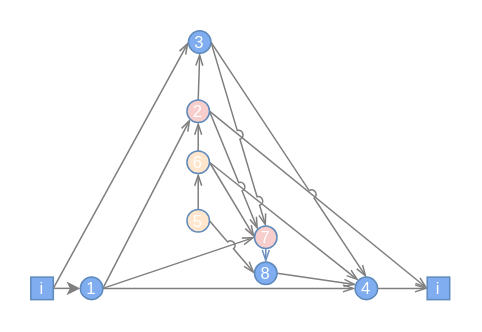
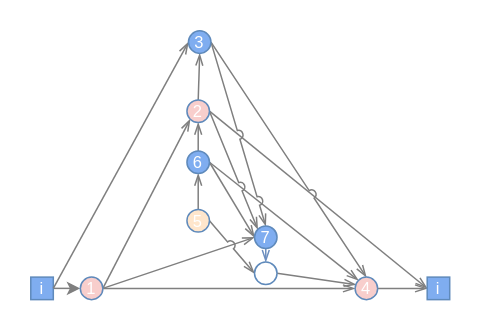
node "6": fillcolor #ffe6cc -> #7fadf0
node "7": fillcolor #f8cecc -> #7fadf0
node "8": fillcolor #7fadf0 -> #ffffff
node "1": fillcolor #7fadf0 -> #f8cecc
node "4": fillcolor #7fadf0 -> #f8cecc
